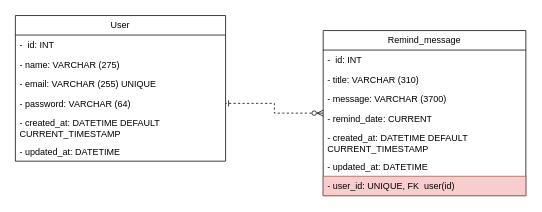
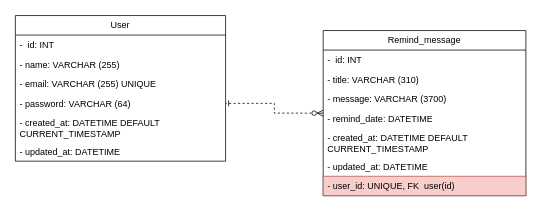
node "- name: VARCHAR (275)": label "- name: VARCHAR (275)" -> "- name: VARCHAR (255)"
node "- remind_date: CURRENT": label "- remind_date: CURRENT" -> "- remind_date: DATETIME"
